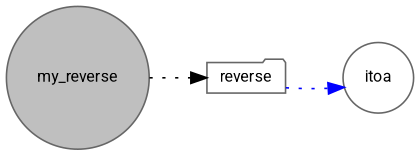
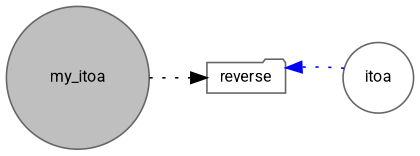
node "my_reverse": label "my_reverse" -> "my_itoa"
edge "reverse" -> "itoa": reversed
